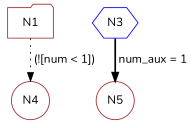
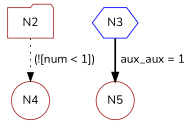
node "N1": label "N1" -> "N2"
edge "N3" -> "N5": label " num_aux = 1" -> " aux_aux = 1"
